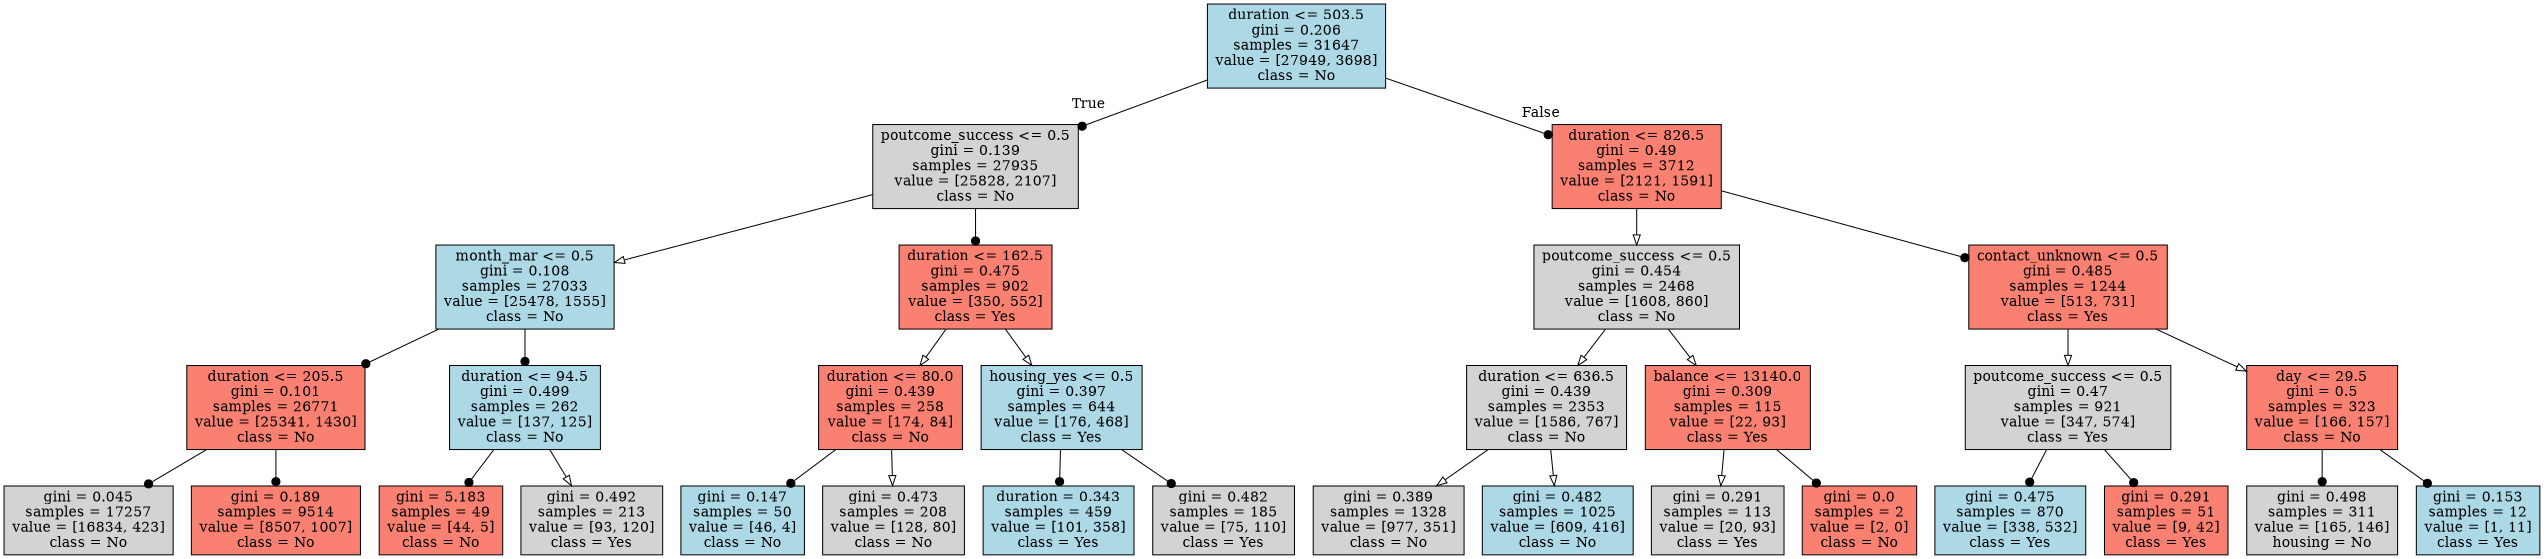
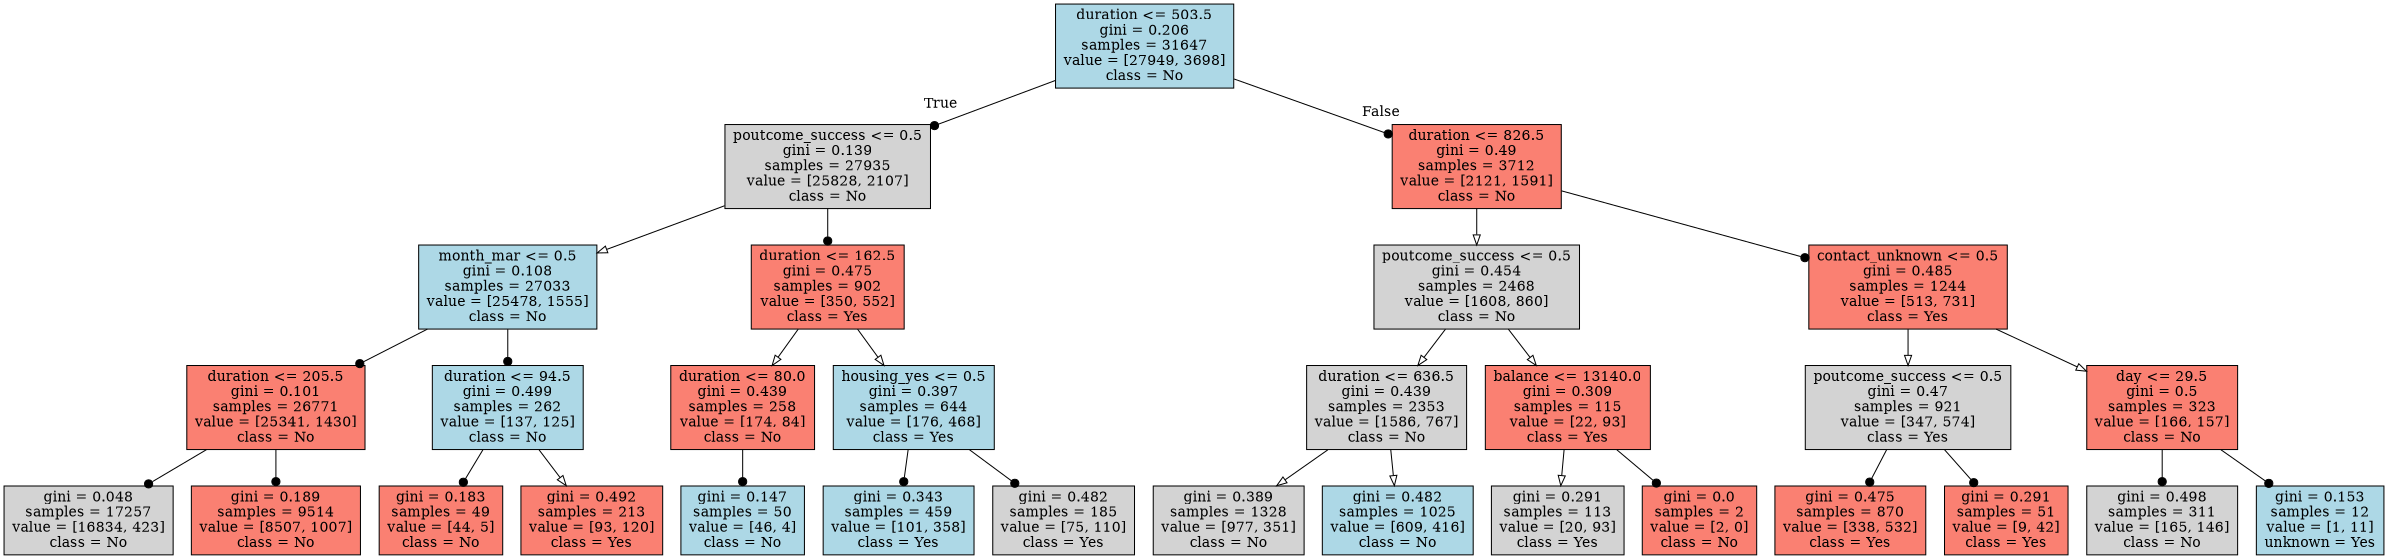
node "gini = 0.045 samples = 17257 value = [16834, 423] class = No": label "gini = 0.045 samples = 17257 value = [16834, 423] class = No" -> "gini = 0.048 samples = 17257 value = [16834, 423] class = No"
node "gini = 5.183 samples = 49 value = [44, 5] class = No": label "gini = 5.183 samples = 49 value = [44, 5] class = No" -> "gini = 0.183 samples = 49 value = [44, 5] class = No"
node "gini = 0.492 samples = 213 value = [93, 120] class = Yes": fillcolor lightgrey -> salmon
node "gini = 0.473 samples = 208 value = [128, 80] class = No": removed
node "duration = 0.343 samples = 459 value = [101, 358] class = Yes": label "duration = 0.343 samples = 459 value = [101, 358] class = Yes" -> "gini = 0.343 samples = 459 value = [101, 358] class = Yes"
node "gini = 0.475 samples = 870 value = [338, 532] class = Yes": fillcolor lightblue -> salmon
node "gini = 0.498 samples = 311 value = [165, 146] housing = No": label "gini = 0.498 samples = 311 value = [165, 146] housing = No" -> "gini = 0.498 samples = 311 value = [165, 146] class = No"
node "gini = 0.153 samples = 12 value = [1, 11] class = Yes": label "gini = 0.153 samples = 12 value = [1, 11] class = Yes" -> "gini = 0.153 samples = 12 value = [1, 11] unknown = Yes"
